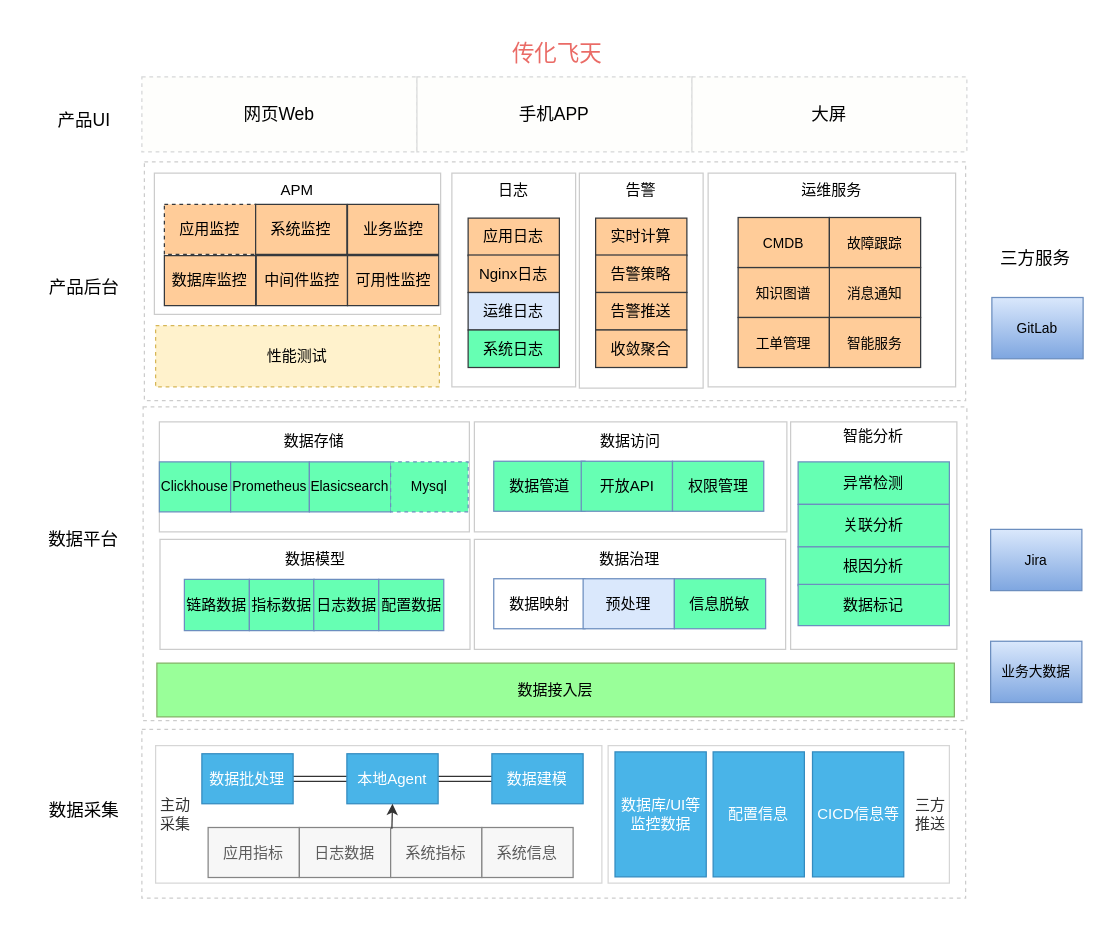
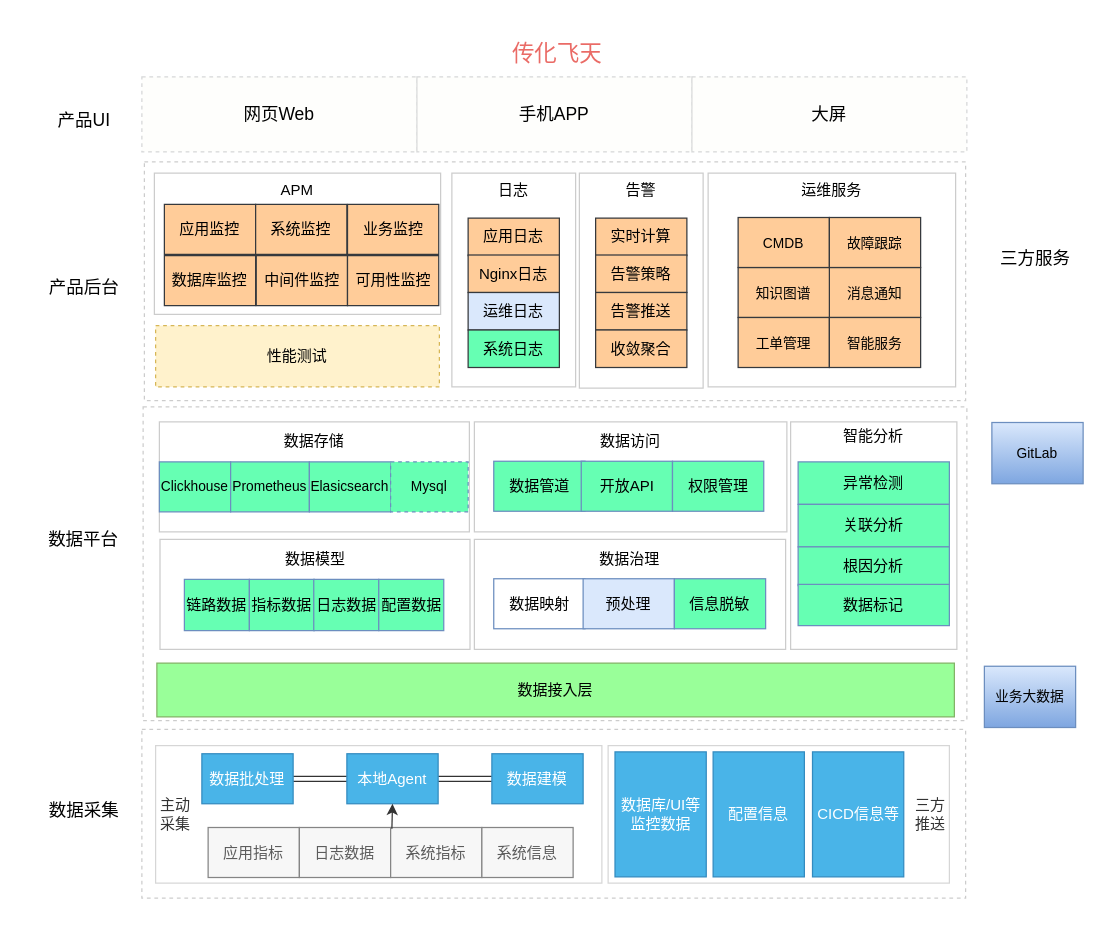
node "应用监控": style dashed -> solid
node "GitLab": moved (1038, 328) -> (1038, 453)
node "Jira": removed
node "业务大数据": moved (1036, 672) -> (1030, 697)
